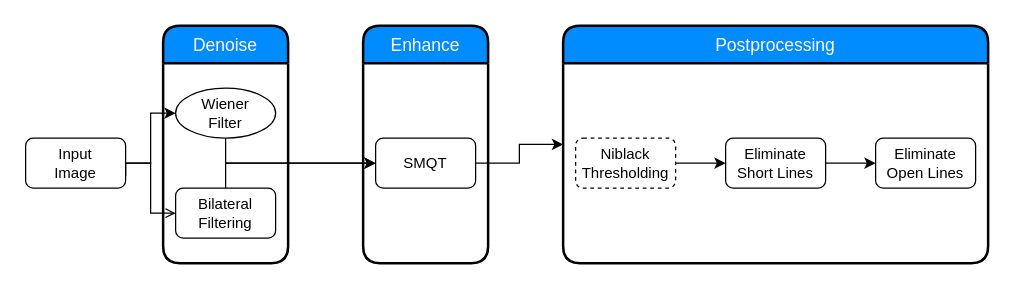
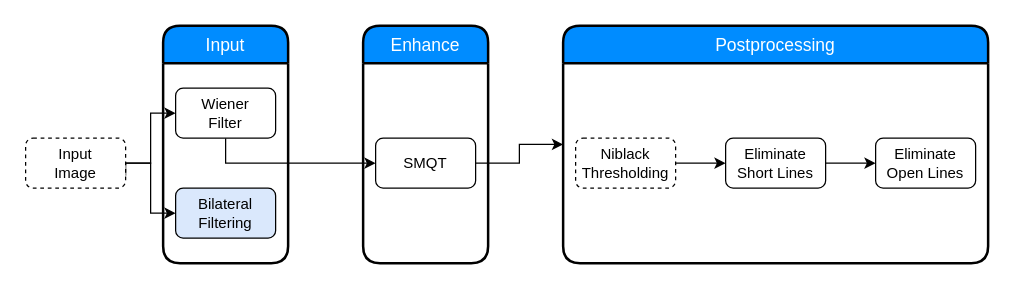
node "Denoise": label "Denoise" -> "Input"
node "Wiener Filter": shape ellipse -> rounded rectangle
node "Input Image": style solid -> dashed
edge "Bilateral Filtering" -> "SMQT": removed
edge "Input Image" -> "Bilateral Filtering": arrowhead open -> classic
node "Bilateral Filtering": fillcolor #ffffff -> #dae8fc
